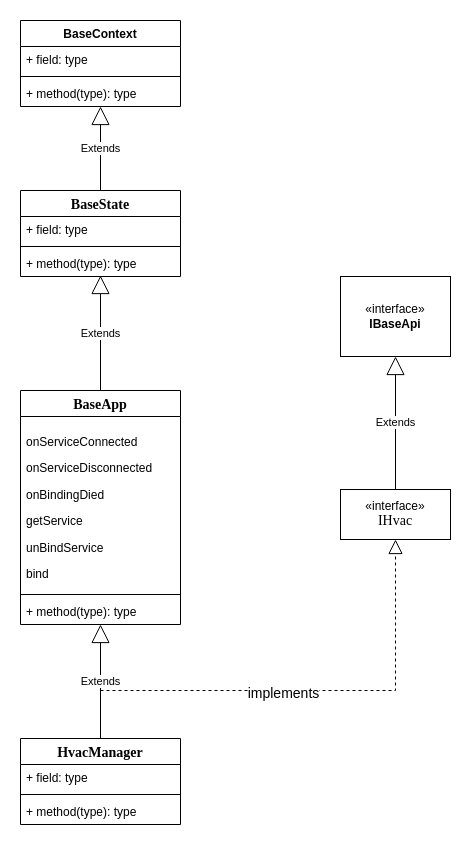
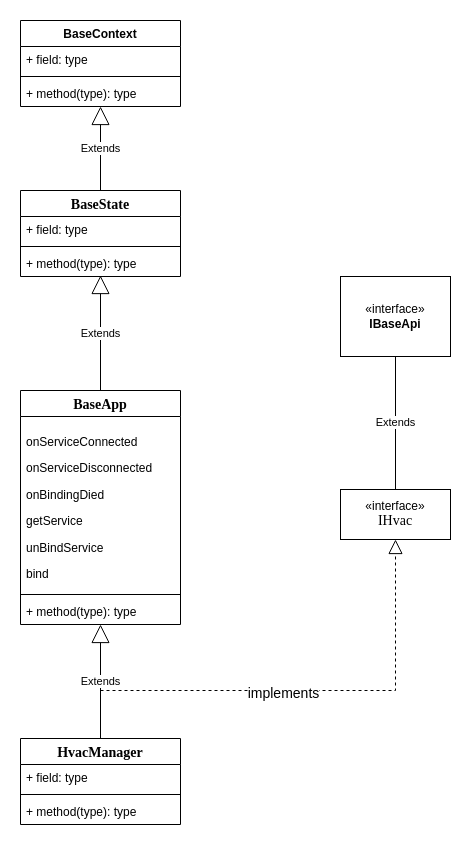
edge "«interface» IHvac" -> "«interface» IBaseApi": arrowhead block -> none
